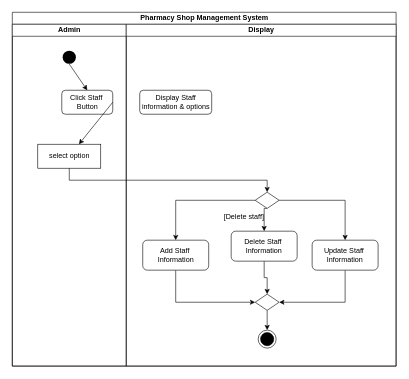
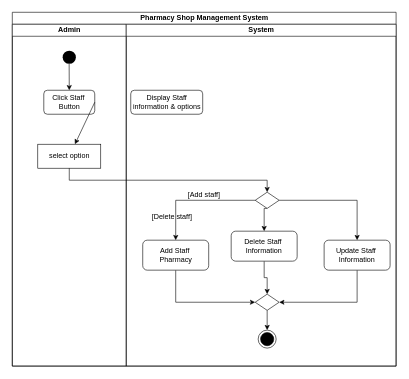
node "Display": label "Display" -> "System"
node "Click Staff Button": moved (87, 102) -> (69, 102)
node "Display Staff information & options": moved (176, 102) -> (167, 102)
node "[Add staff]": added
node "[Delete staff]": moved (244, 218) -> (172, 218)
node "Add Staff Information": label "Add Staff Information" -> "Add Staff Pharmacy"
node "Update Staff Information": moved (345, 255) -> (357, 255)
